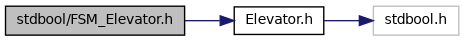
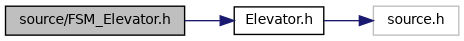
node "stdbool/FSM_Elevator.h": label "stdbool/FSM_Elevator.h" -> "source/FSM_Elevator.h"
node "stdbool.h": label "stdbool.h" -> "source.h"
